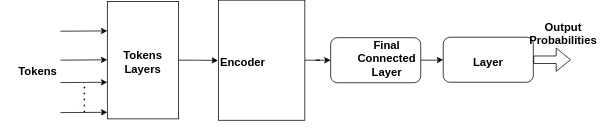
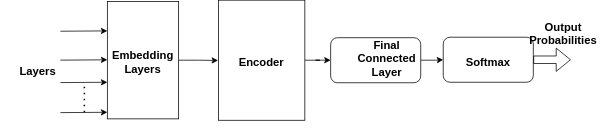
node "Tokens Layers": label "Tokens Layers" -> "Embedding Layers"
node "Encoder": moved (243, 62) -> (261, 62)
node "Layer": label "Layer" -> "Softmax"
node "Tokens": label "Tokens" -> "Layers"
